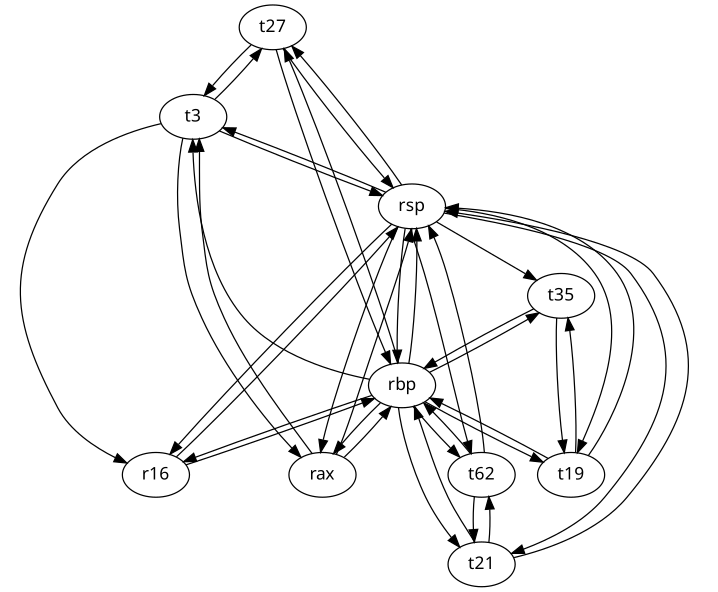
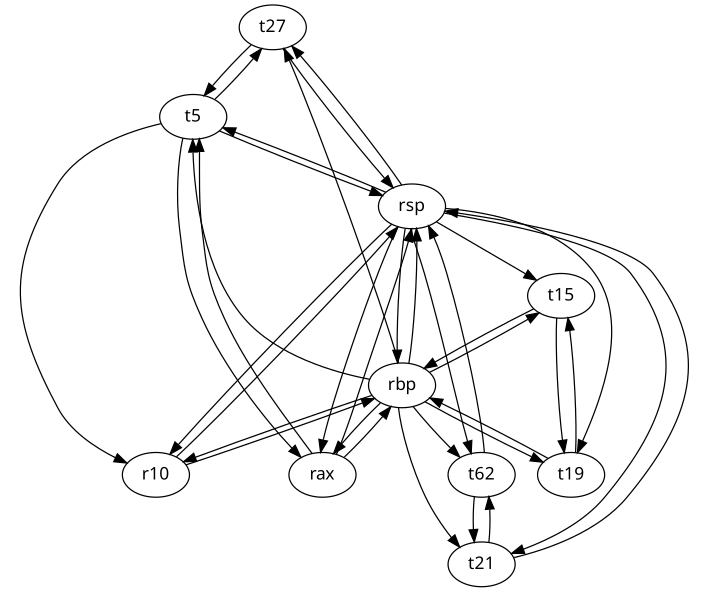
node "t3": label "t3" -> "t5"
edge "t27" -> "rbp": removed
edge "t19" -> "rsp": removed
node "t35": label "t35" -> "t15"
edge "t62" -> "rbp": removed
node "r16": label "r16" -> "r10"
edge "t21" -> "rbp": removed
